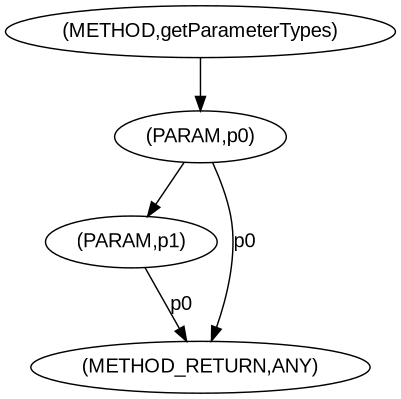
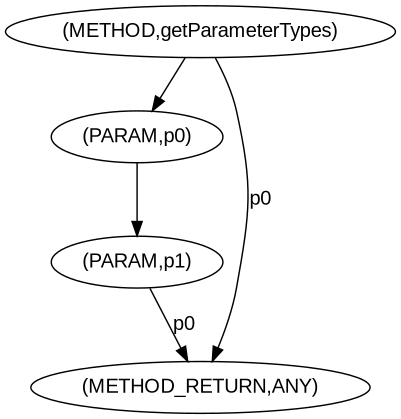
edge "(PARAM,p0)" -> "(METHOD_RETURN,ANY)": now "(METHOD,getParameterTypes)" -> "(METHOD_RETURN,ANY)"
